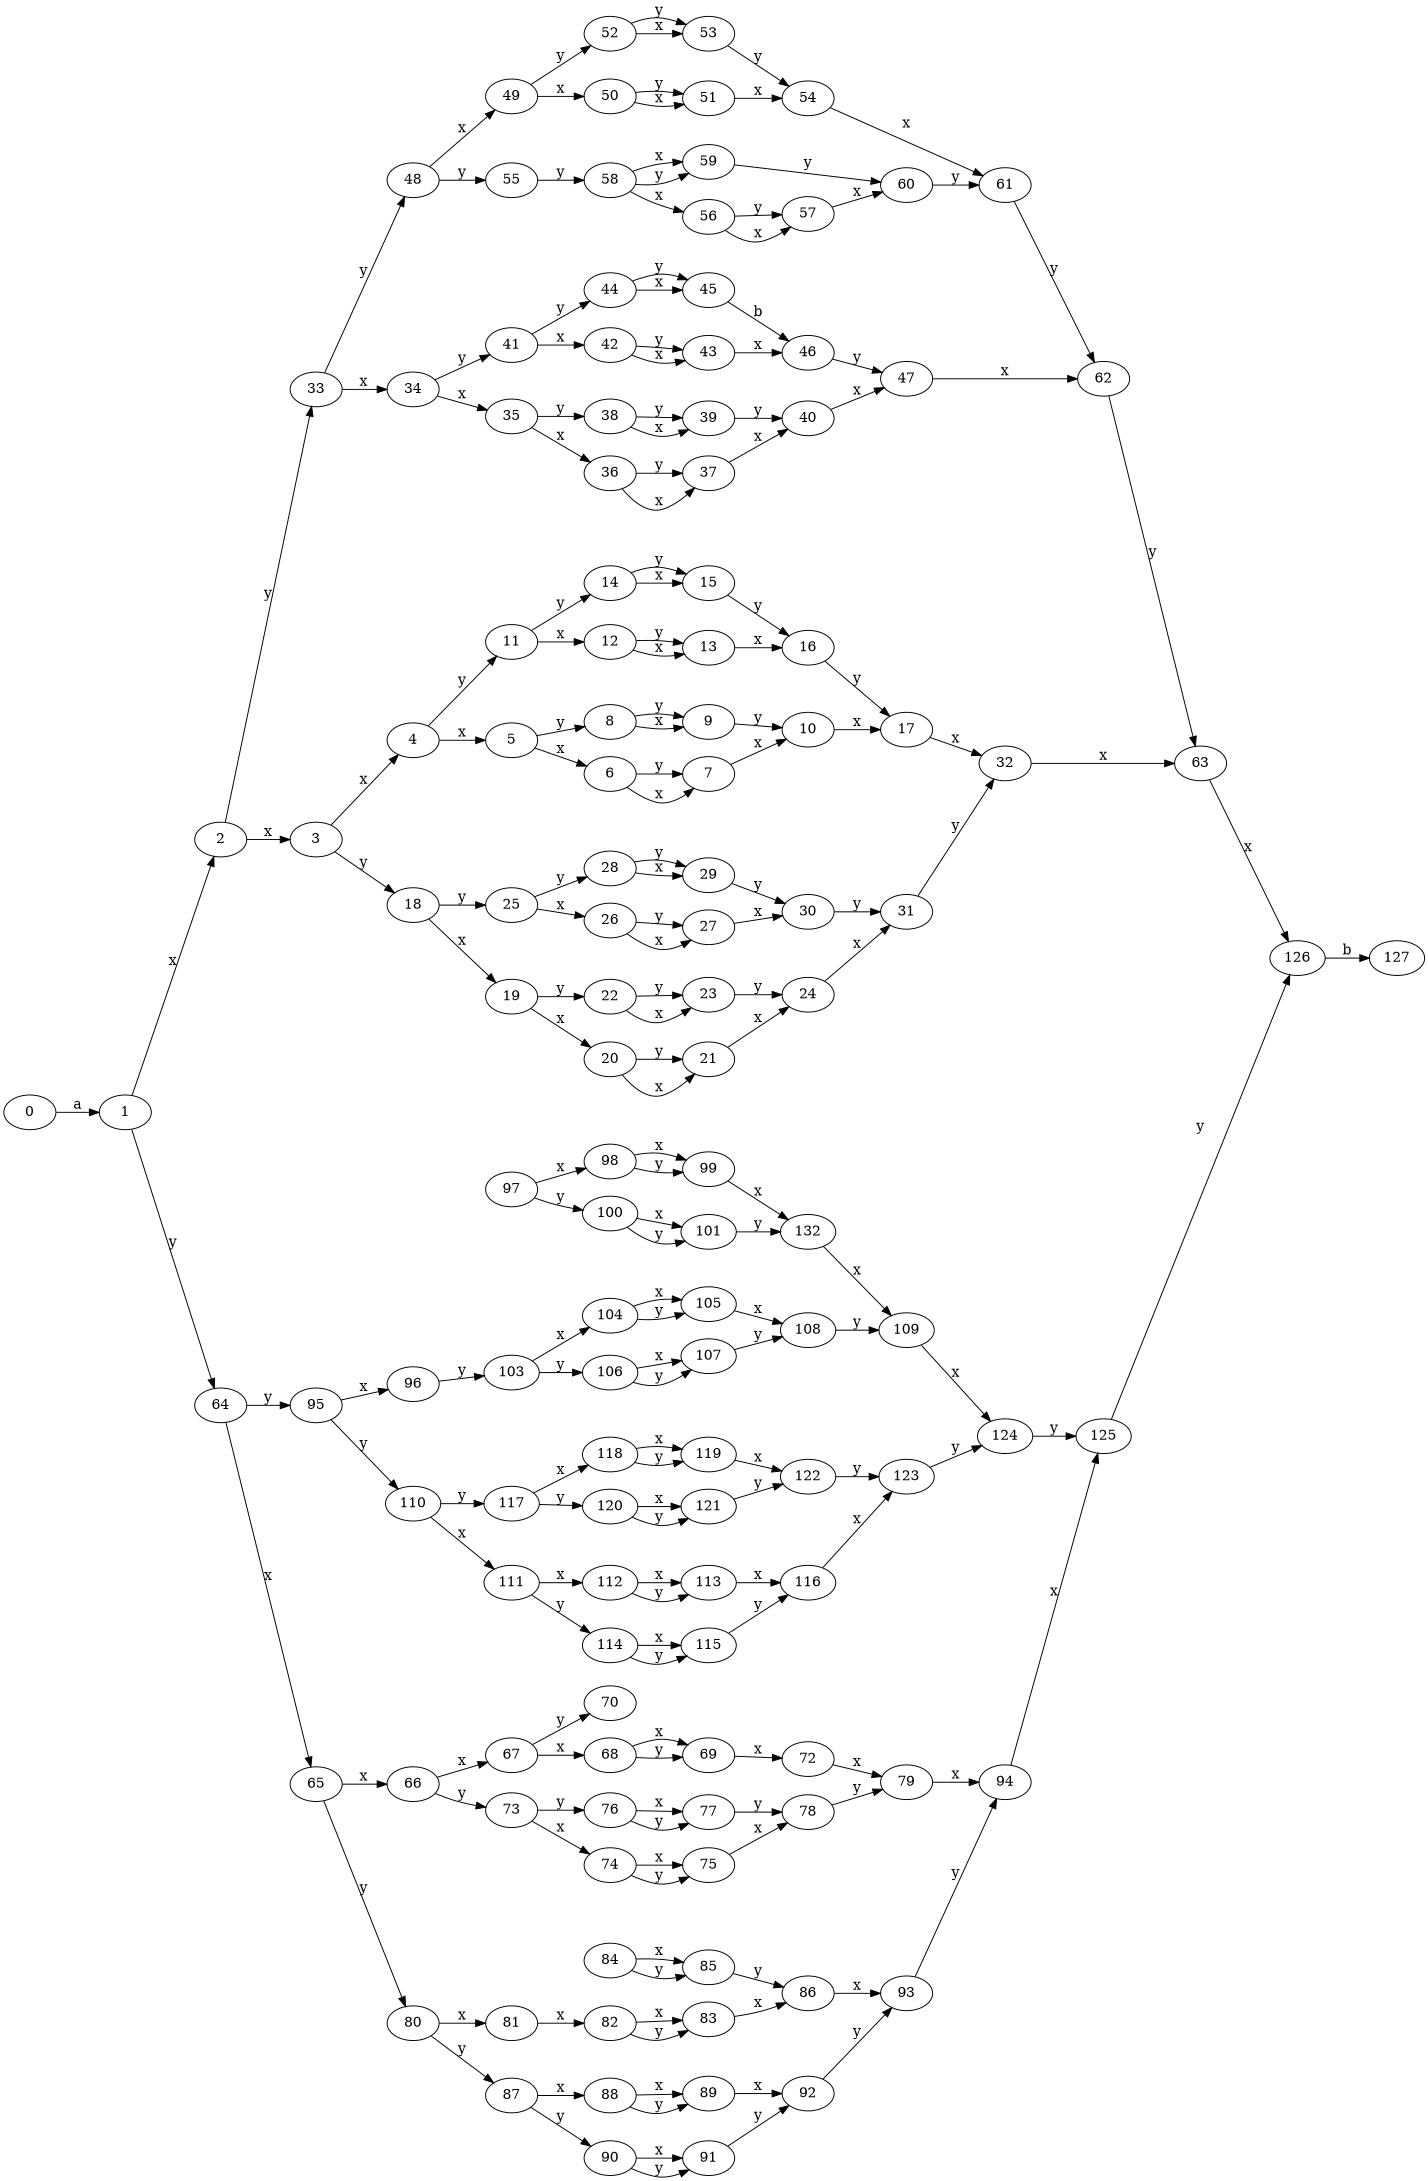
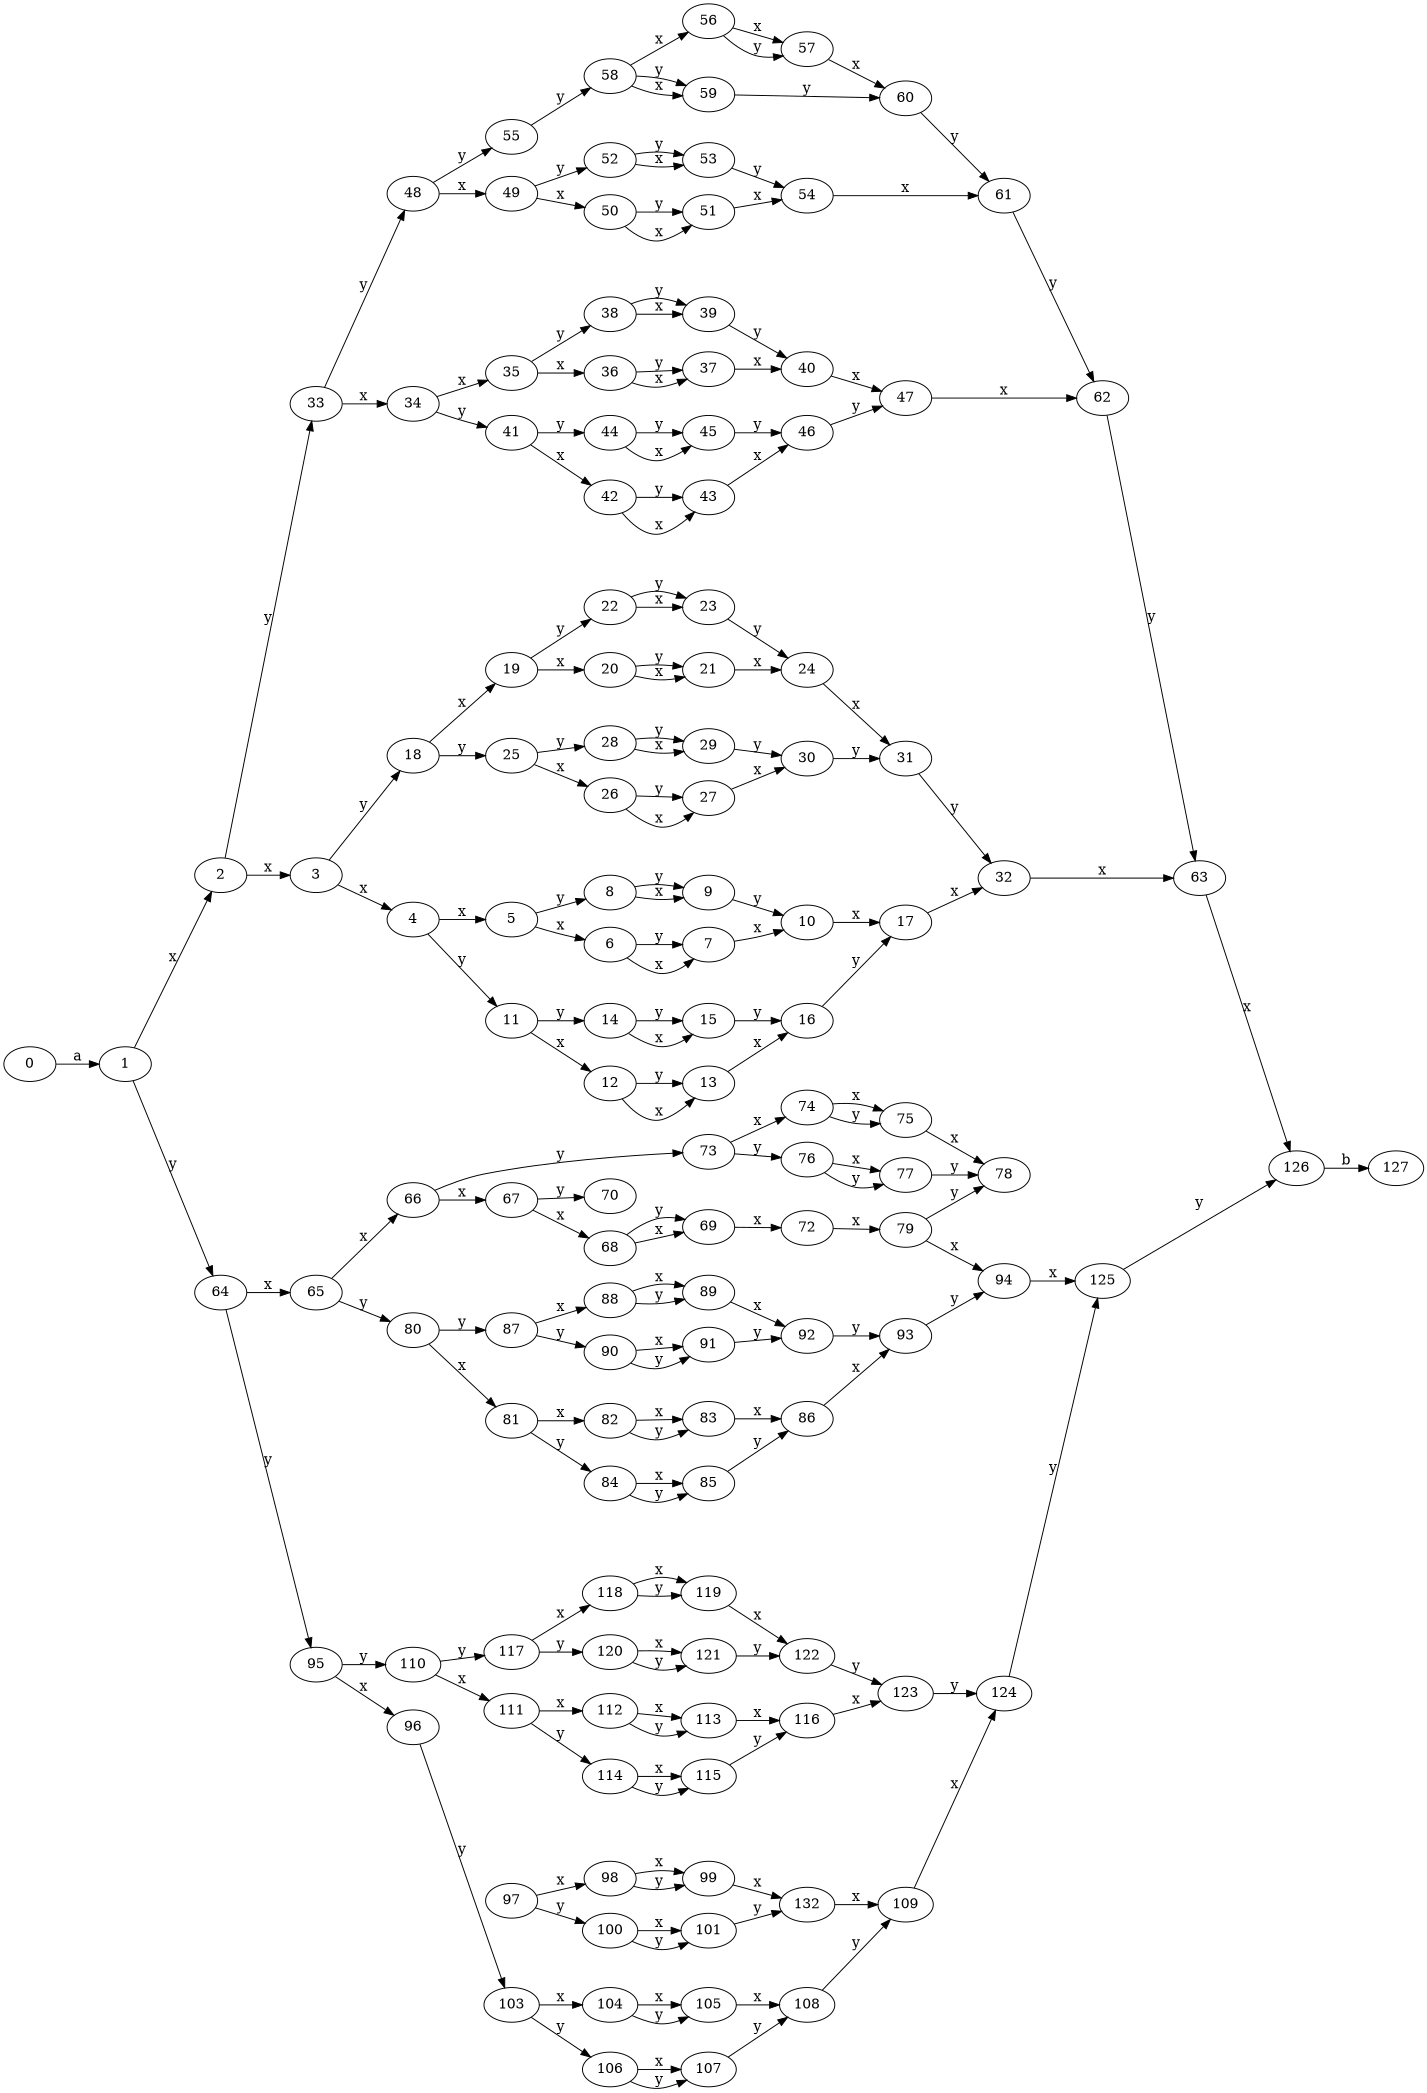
edge "45" -> "46": label "b" -> "y"
edge "81" -> "84": added, label "y"
edge "78" -> "79": reversed
